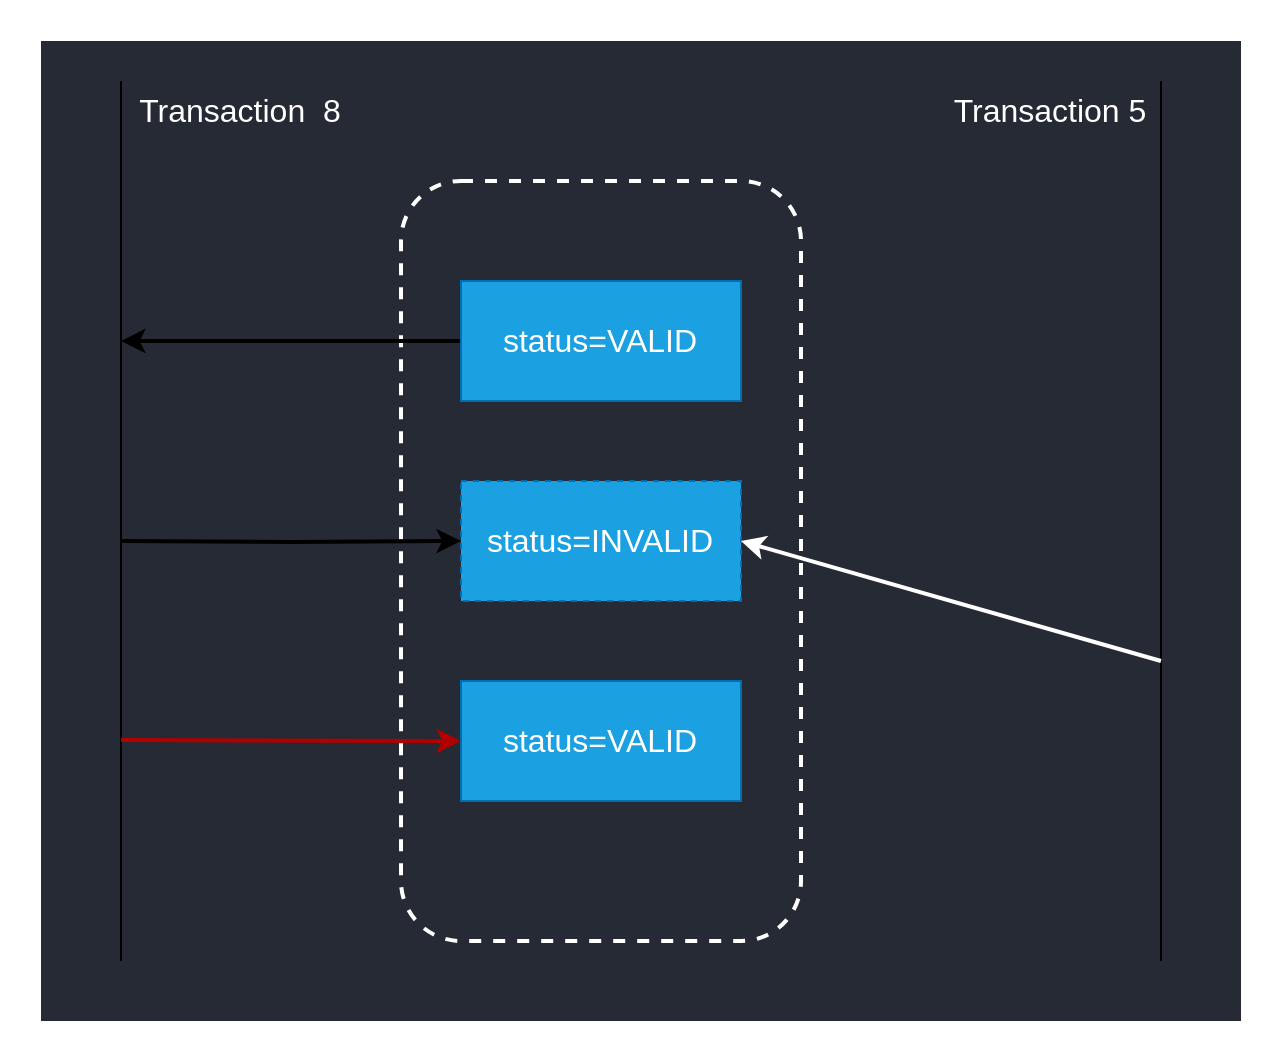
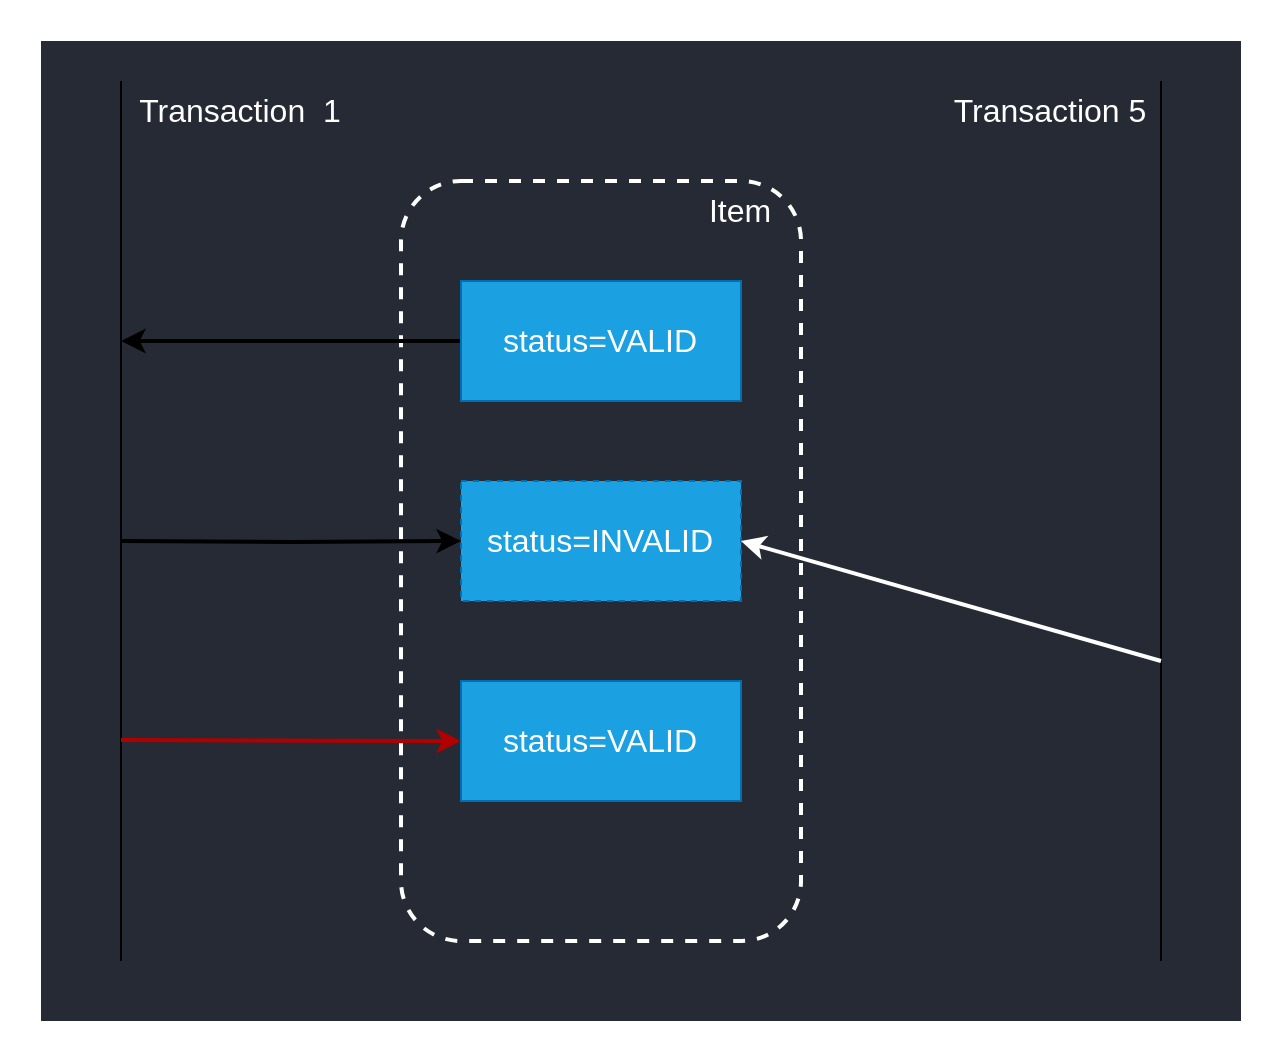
node "Transaction 8": label "Transaction 8" -> "Transaction 1"
node "Item": added
